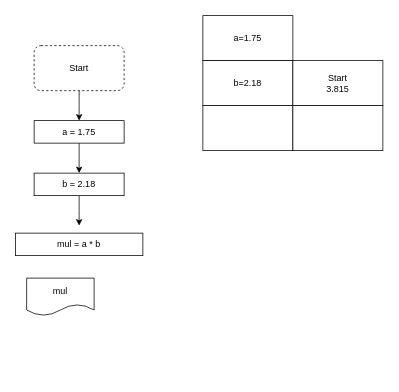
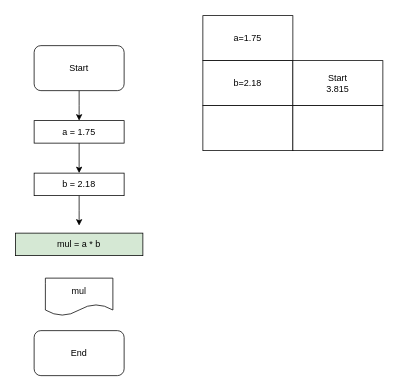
node "Start": style dashed -> solid
node "mul = a * b": fillcolor #ffffff -> #d5e8d4
node "mul": moved (60, 297) -> (79, 297)
node "End": added
